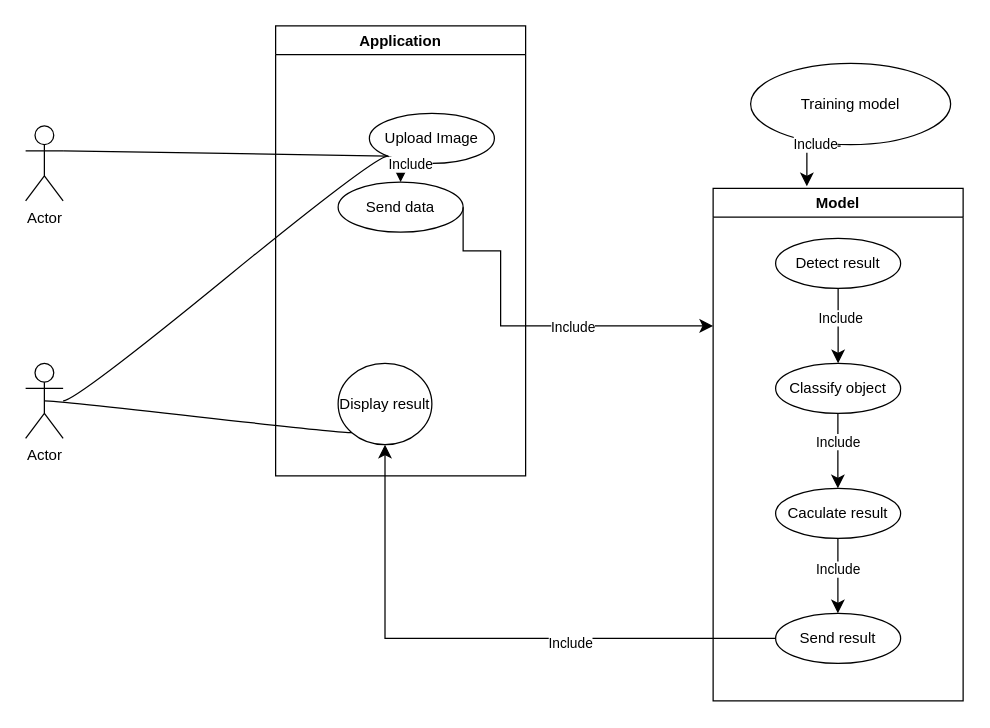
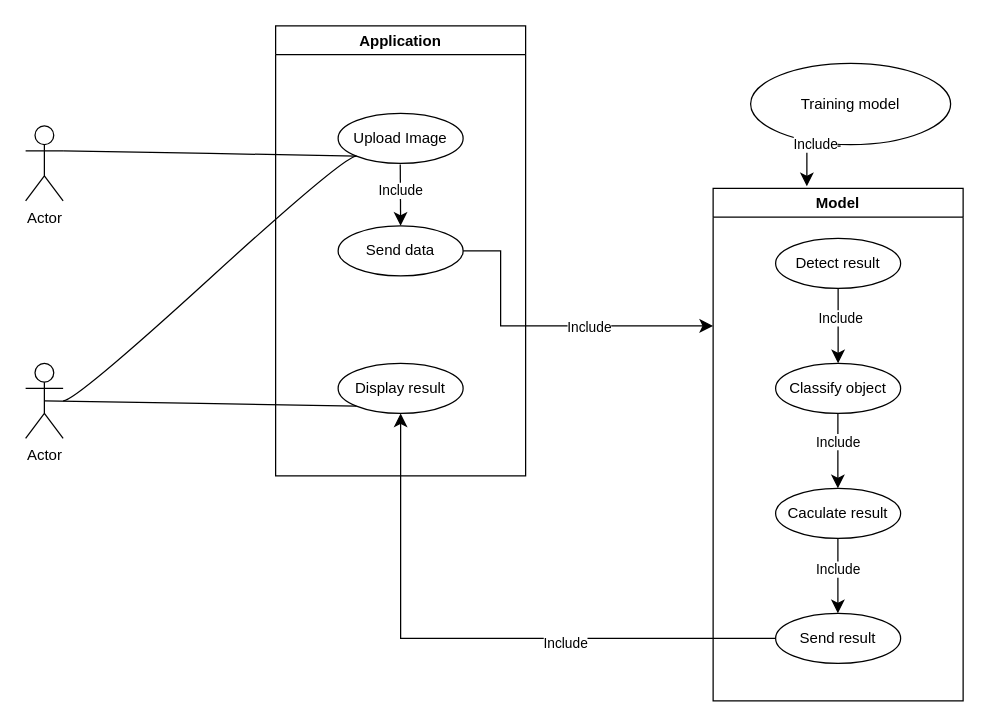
node "Upload Image": moved (432, 138) -> (401, 138)
node "Send data": moved (401, 207) -> (401, 251)
node "Display result": size 94x81 -> 125x50
